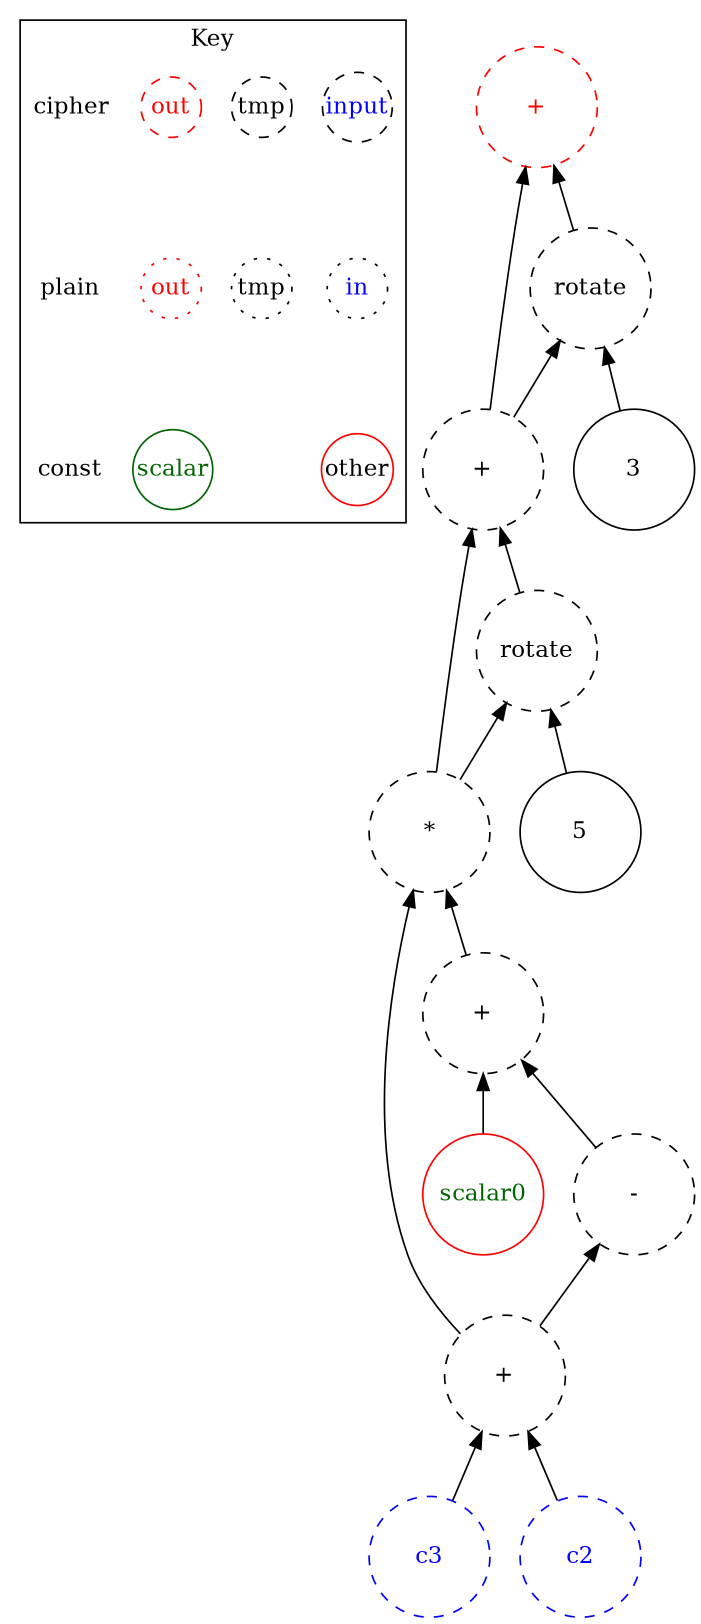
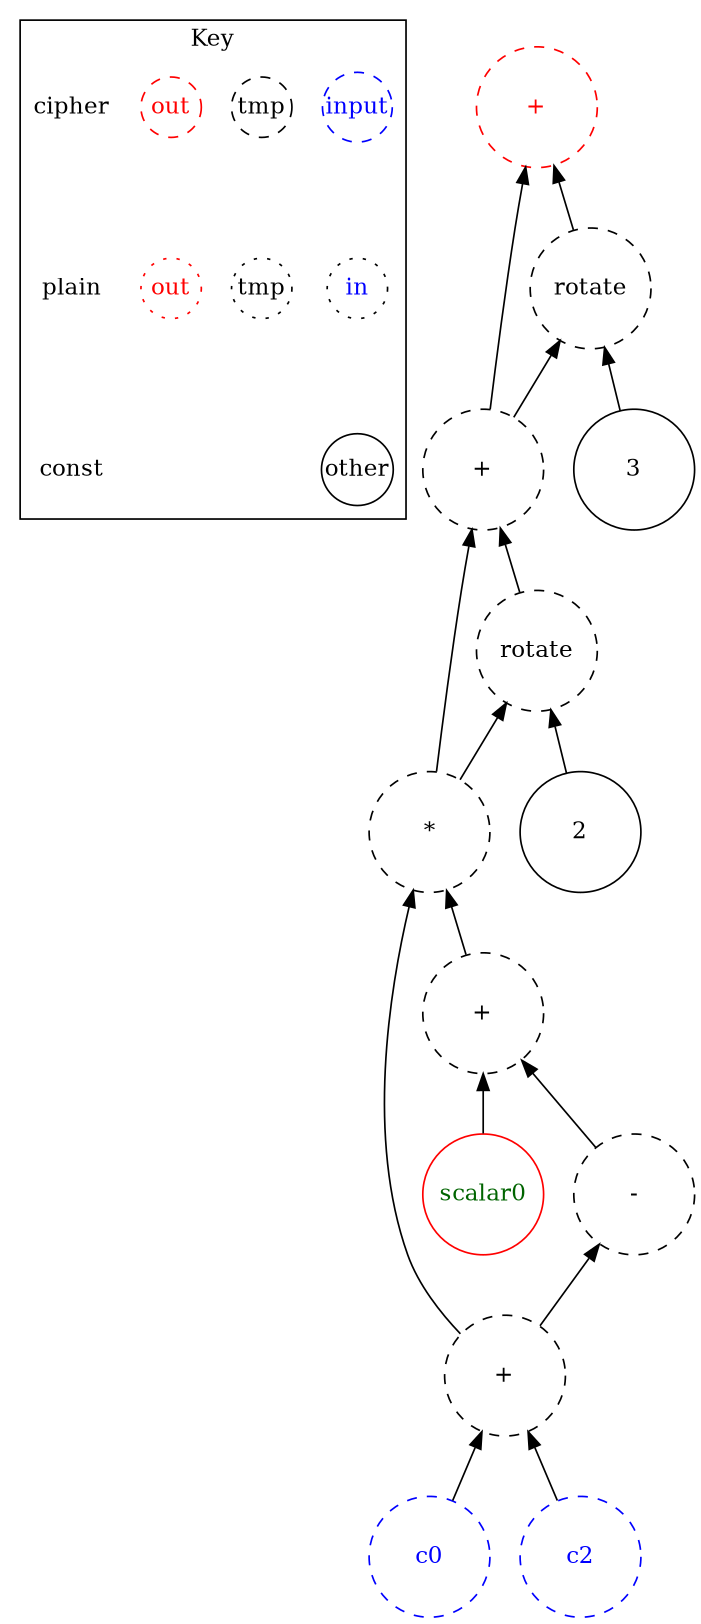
node "input": color black -> blue
node "scalar": removed
node "other": color red -> black
node "5": label "5" -> "2"
node "c3": label "c3" -> "c0"
